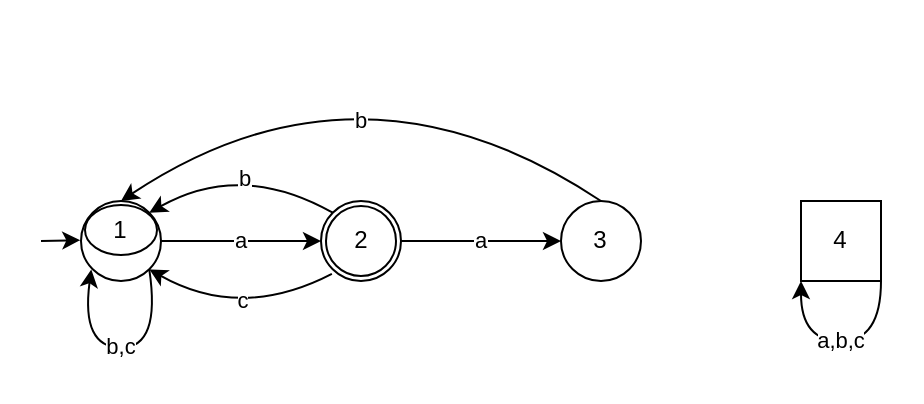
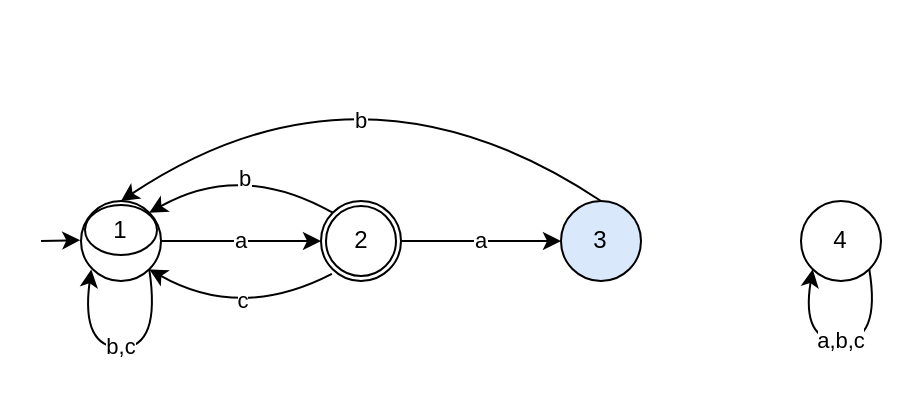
node "3": fillcolor #ffffff -> #dae8fc
node "4": shape rectangle -> ellipse
